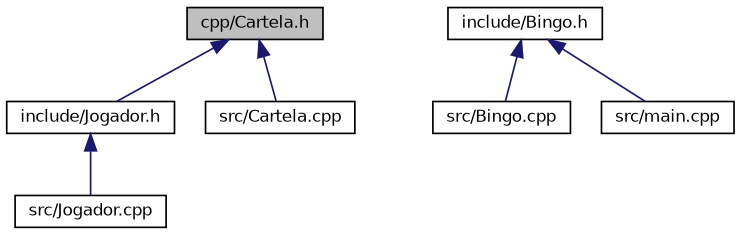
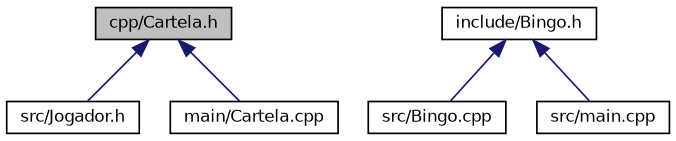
node "include/Jogador.h": label "include/Jogador.h" -> "src/Jogador.h"
node "src/Cartela.cpp": label "src/Cartela.cpp" -> "main/Cartela.cpp"
node "src/Jogador.cpp": removed
